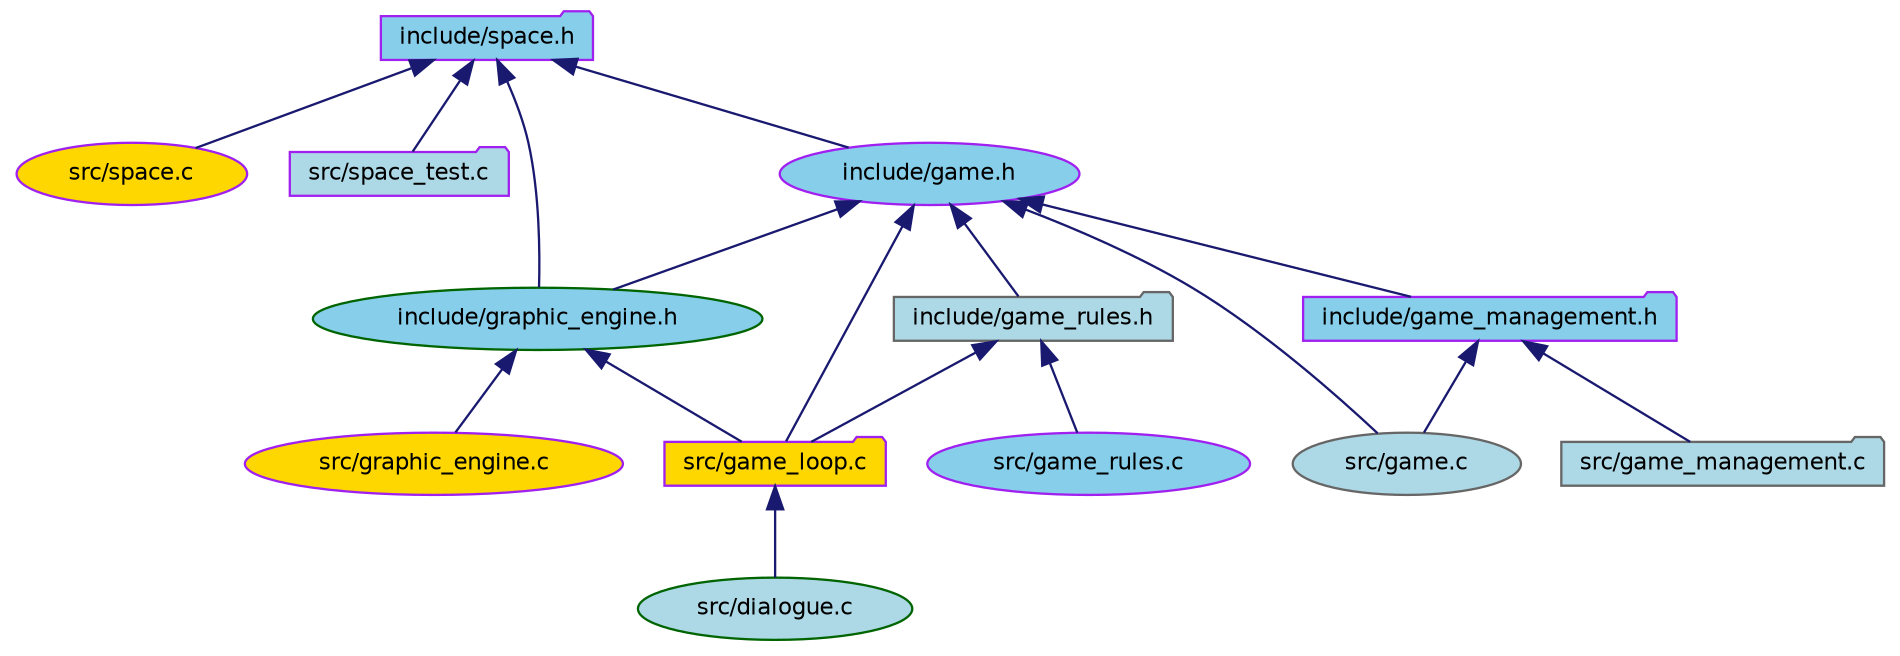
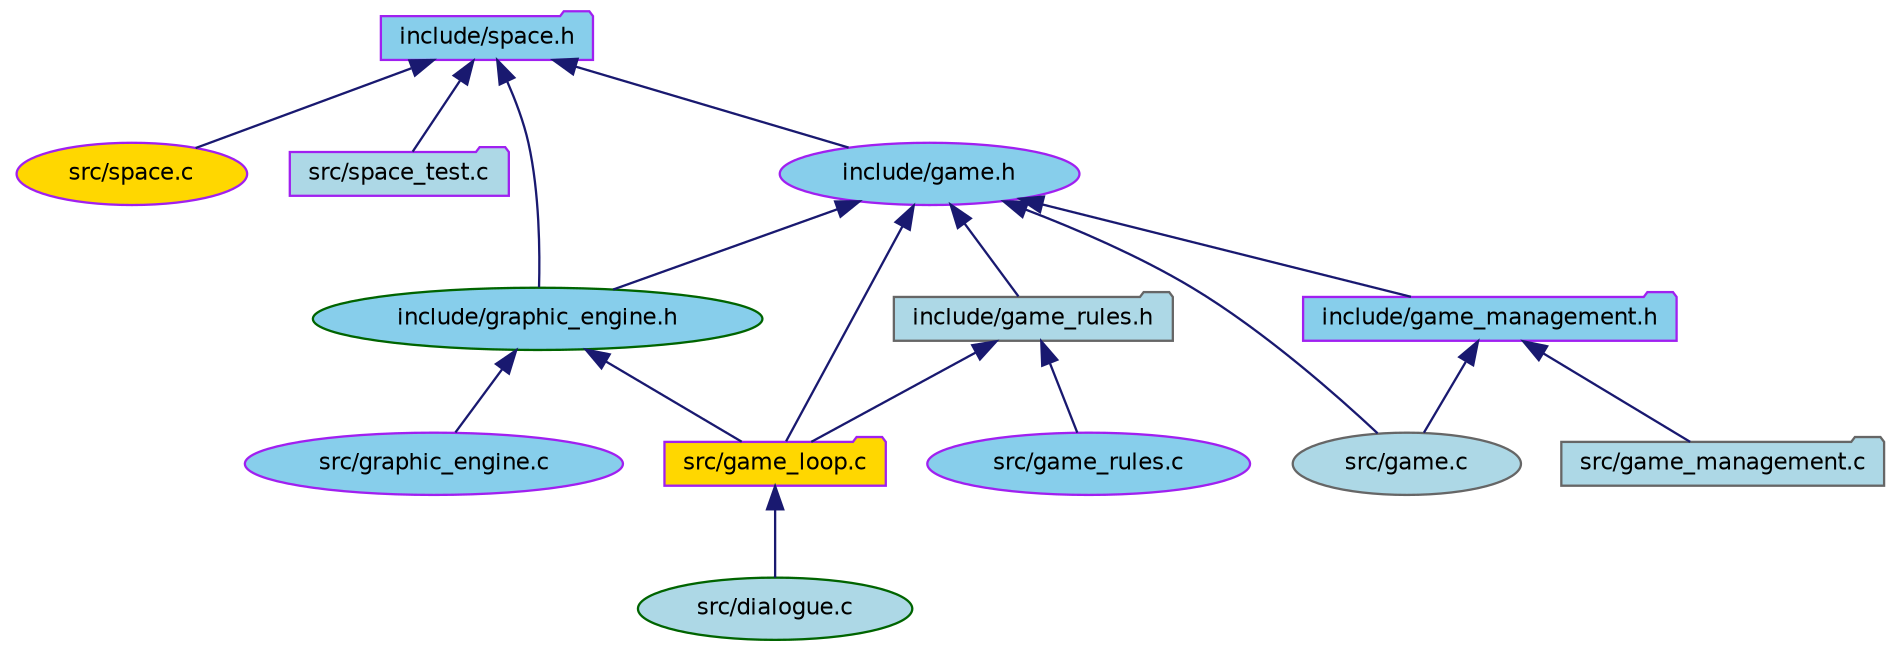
node "src/graphic_engine.c": fillcolor gold -> skyblue
